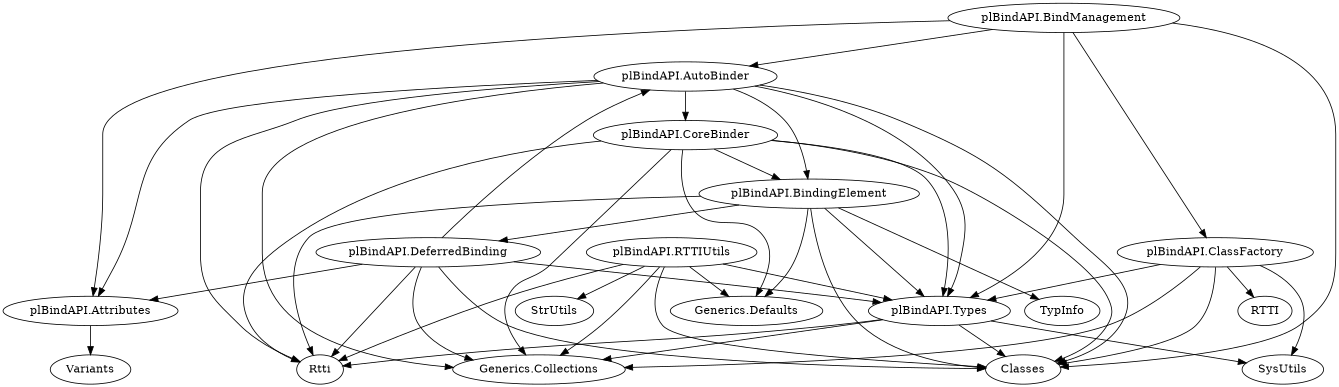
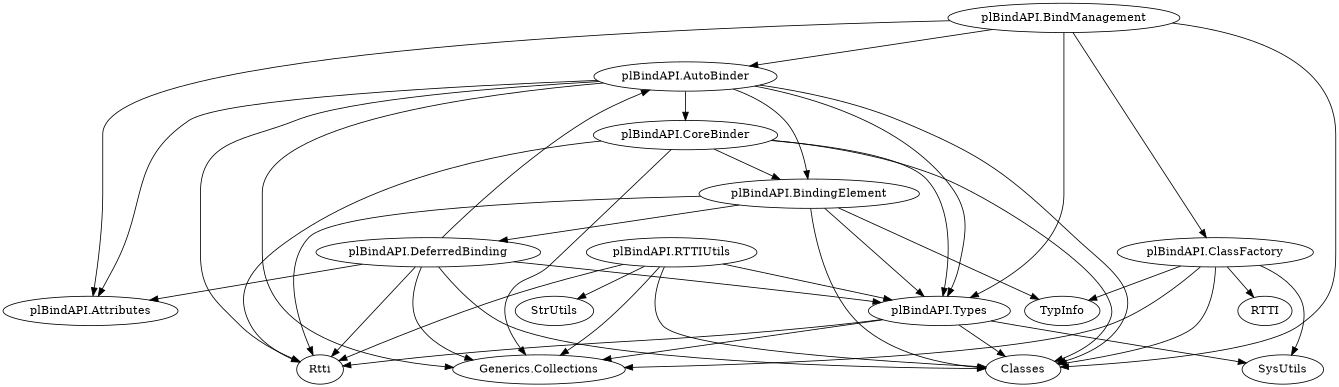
edge "plBindAPI.ClassFactory" -> "plBindAPI.Types": now "plBindAPI.ClassFactory" -> "TypInfo"
node "Generics.Defaults": removed
node "Variants": removed
